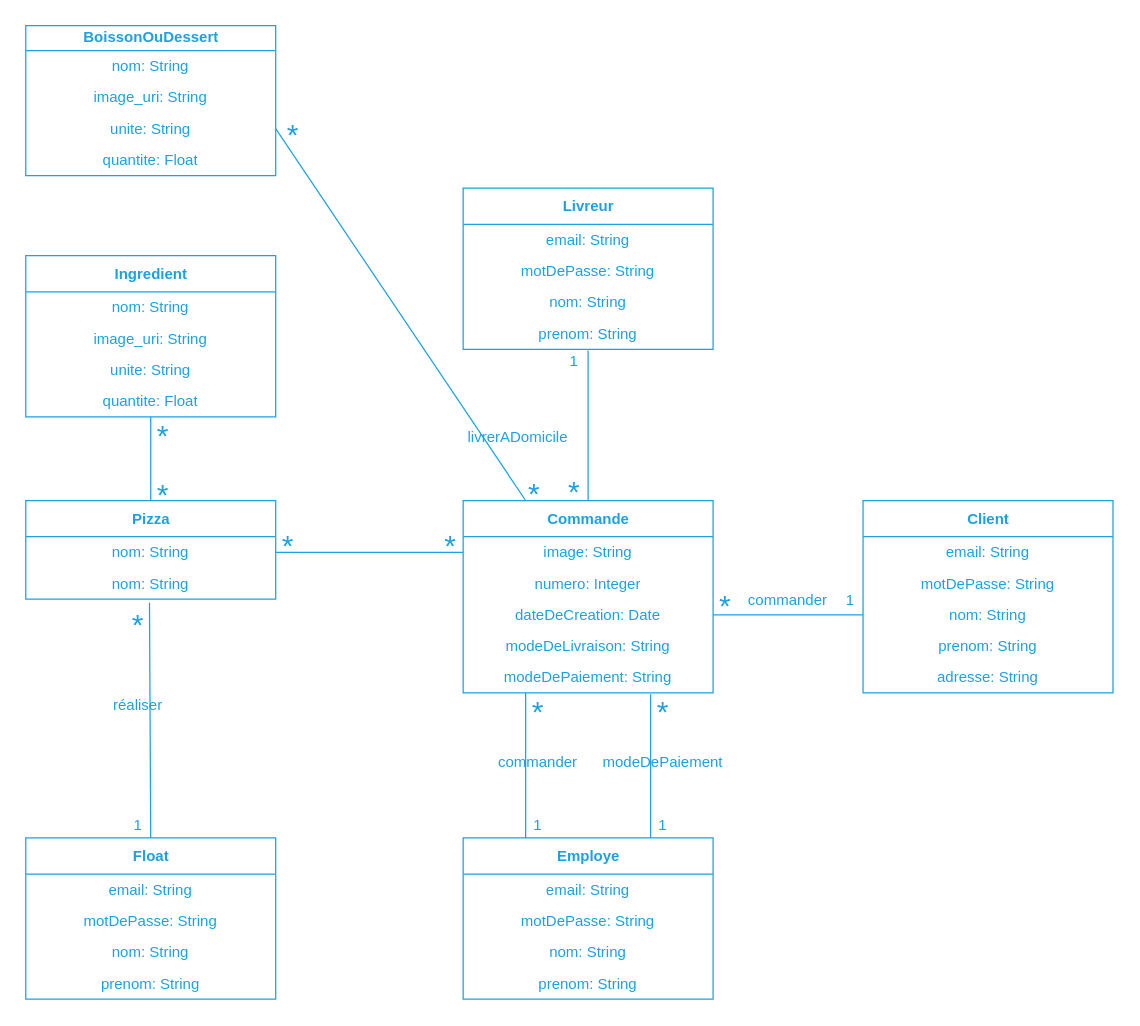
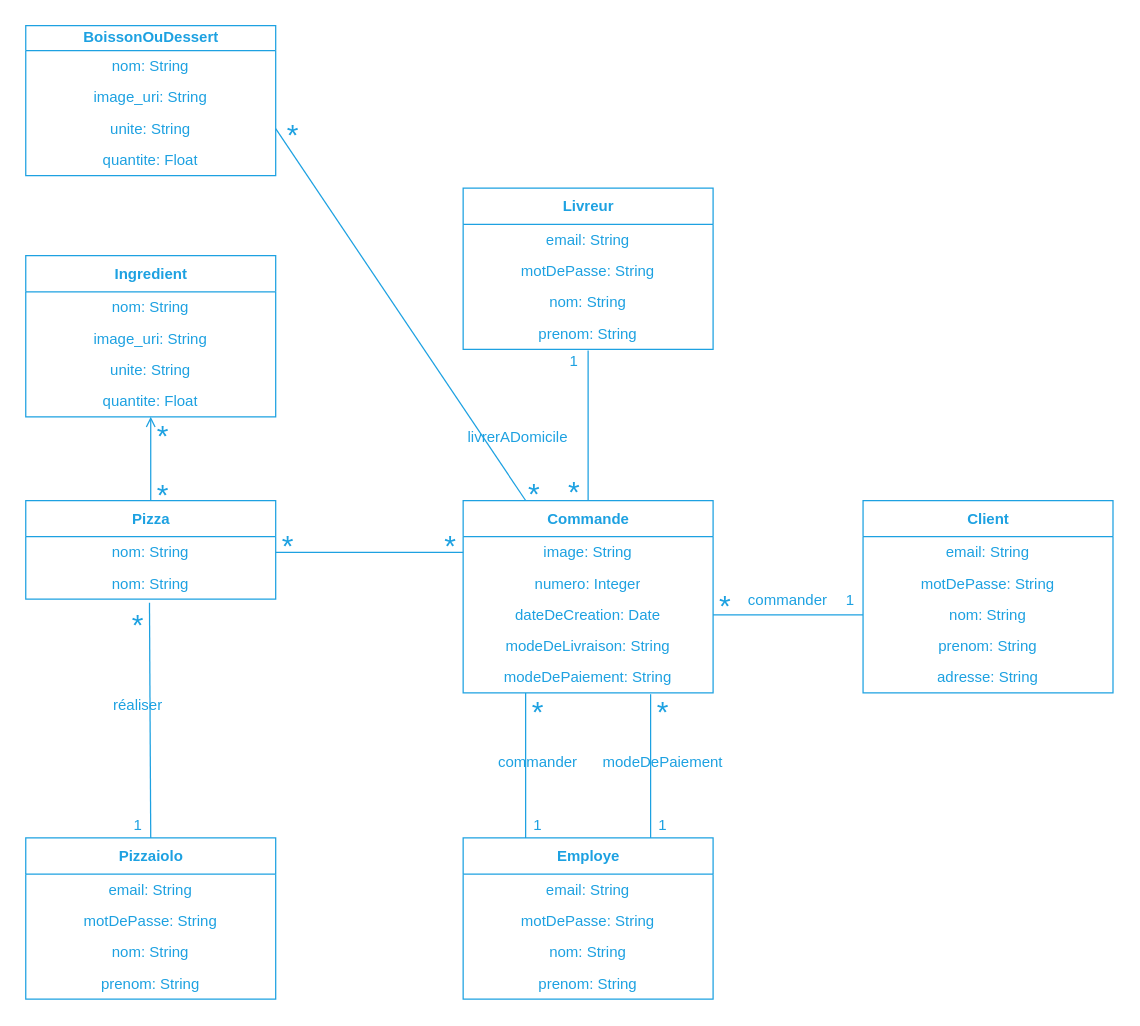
edge "Ingredient" -- "Pizza": arrowhead none -> open
node "Float": label "Float" -> "Pizzaiolo"
